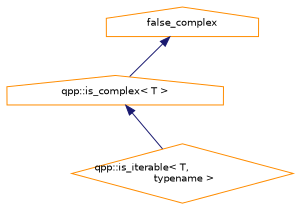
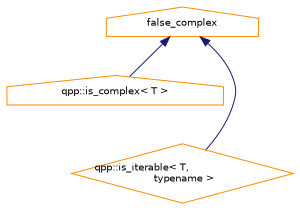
edge "qpp::is_iterable< T, typename >" -> "qpp::is_complex< T >": now "qpp::is_iterable< T, typename >" -> "false_complex"
